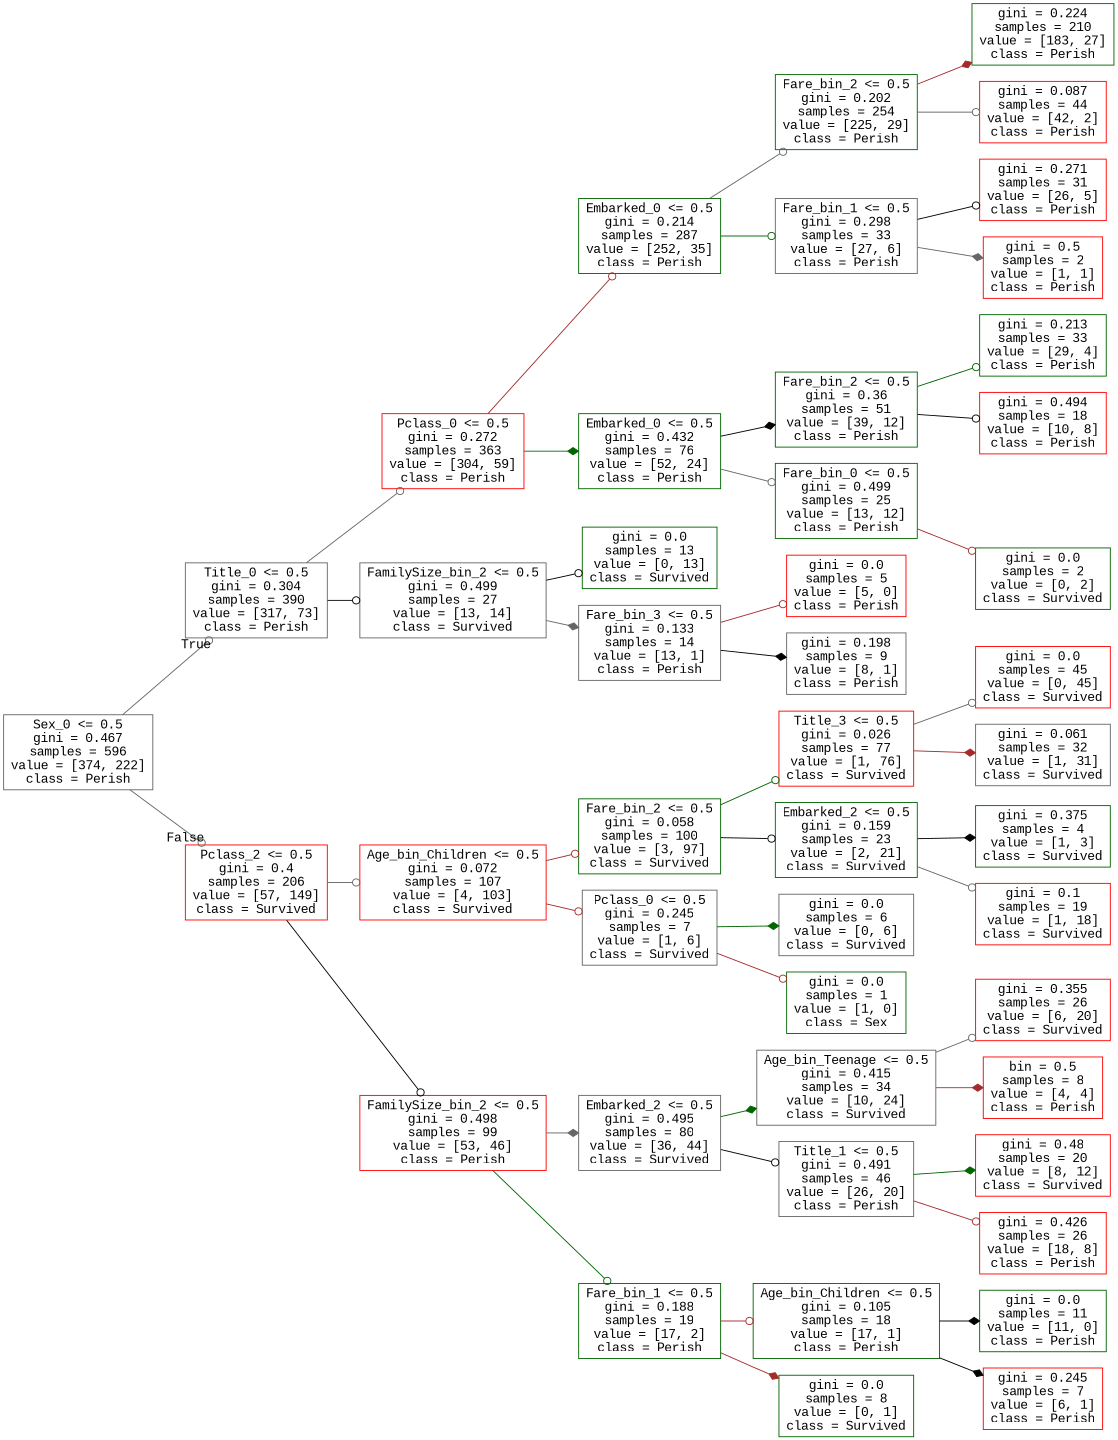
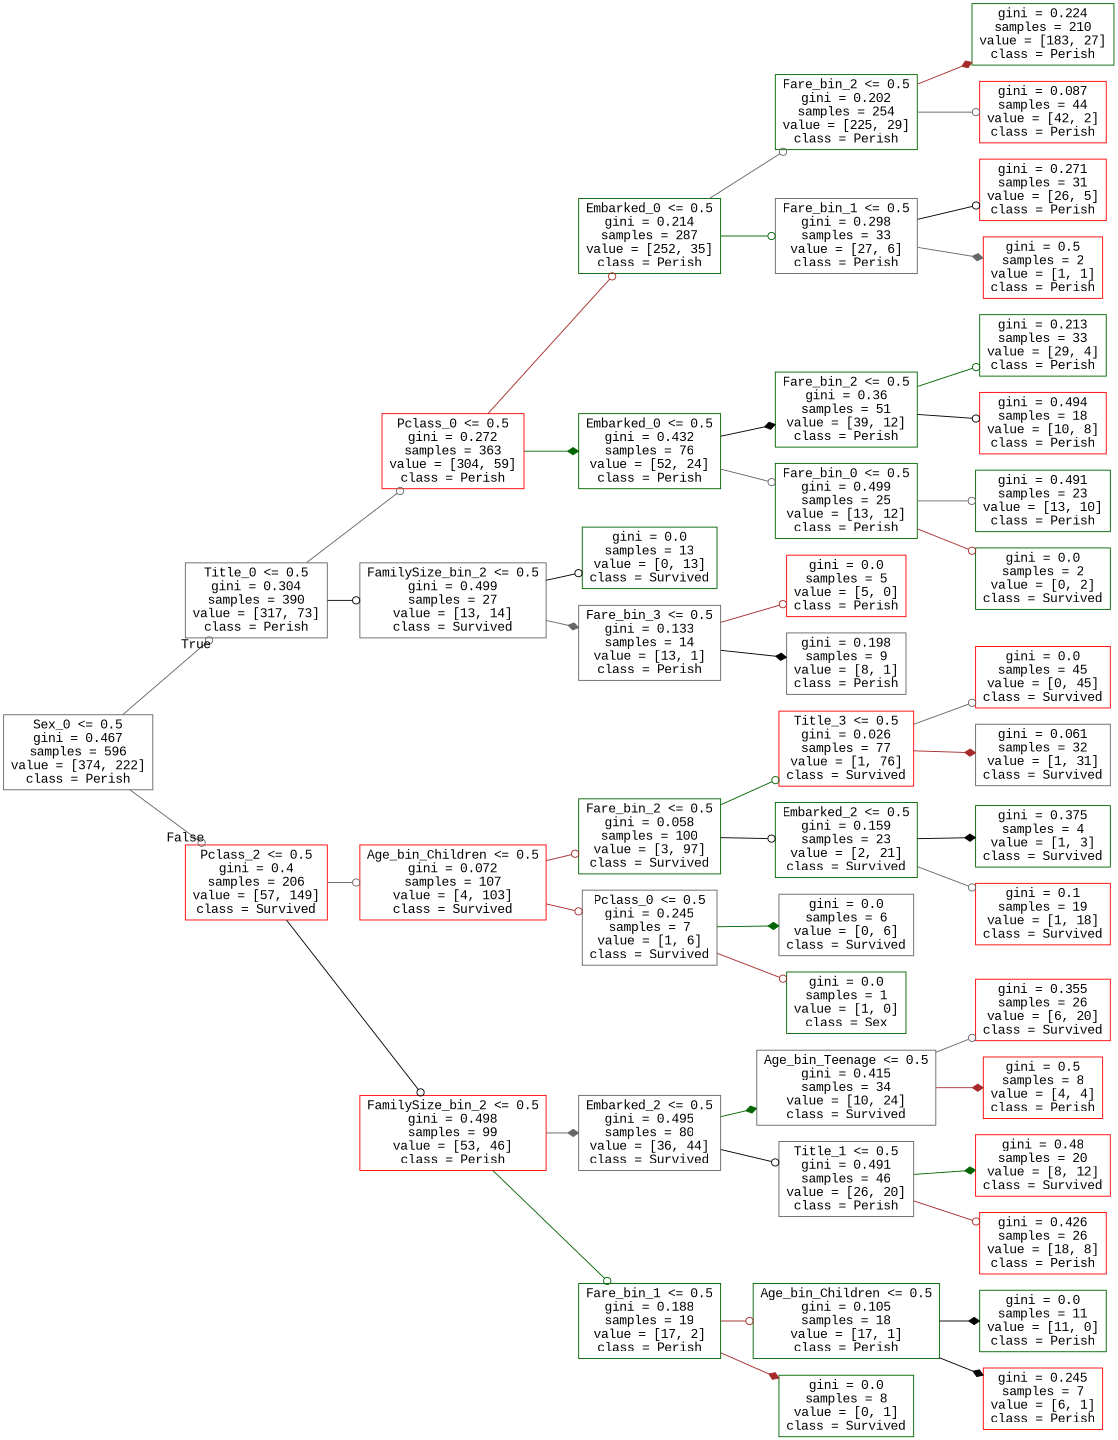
node "gini = 0.491 samples = 23 value = [13, 10] class = Perish": added
node "bin = 0.5 samples = 8 value = [4, 4] class = Perish": label "bin = 0.5 samples = 8 value = [4, 4] class = Perish" -> "gini = 0.5 samples = 8 value = [4, 4] class = Perish"
